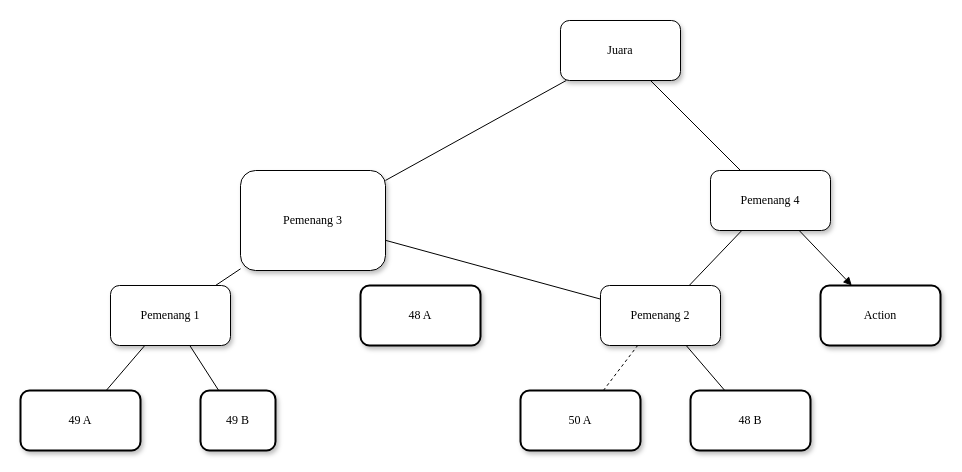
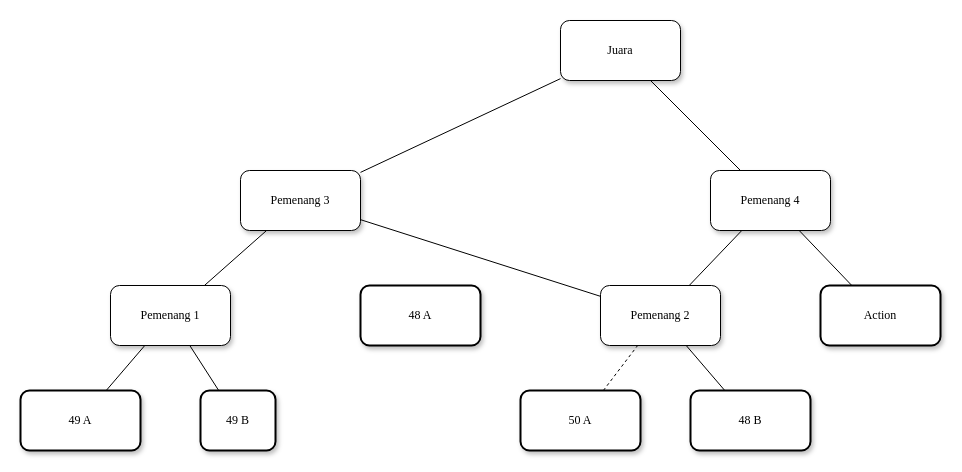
node "Pemenang 3": size 145x100 -> 120x60
edge "Pemenang 4" -> "Action": arrowhead block -> none
